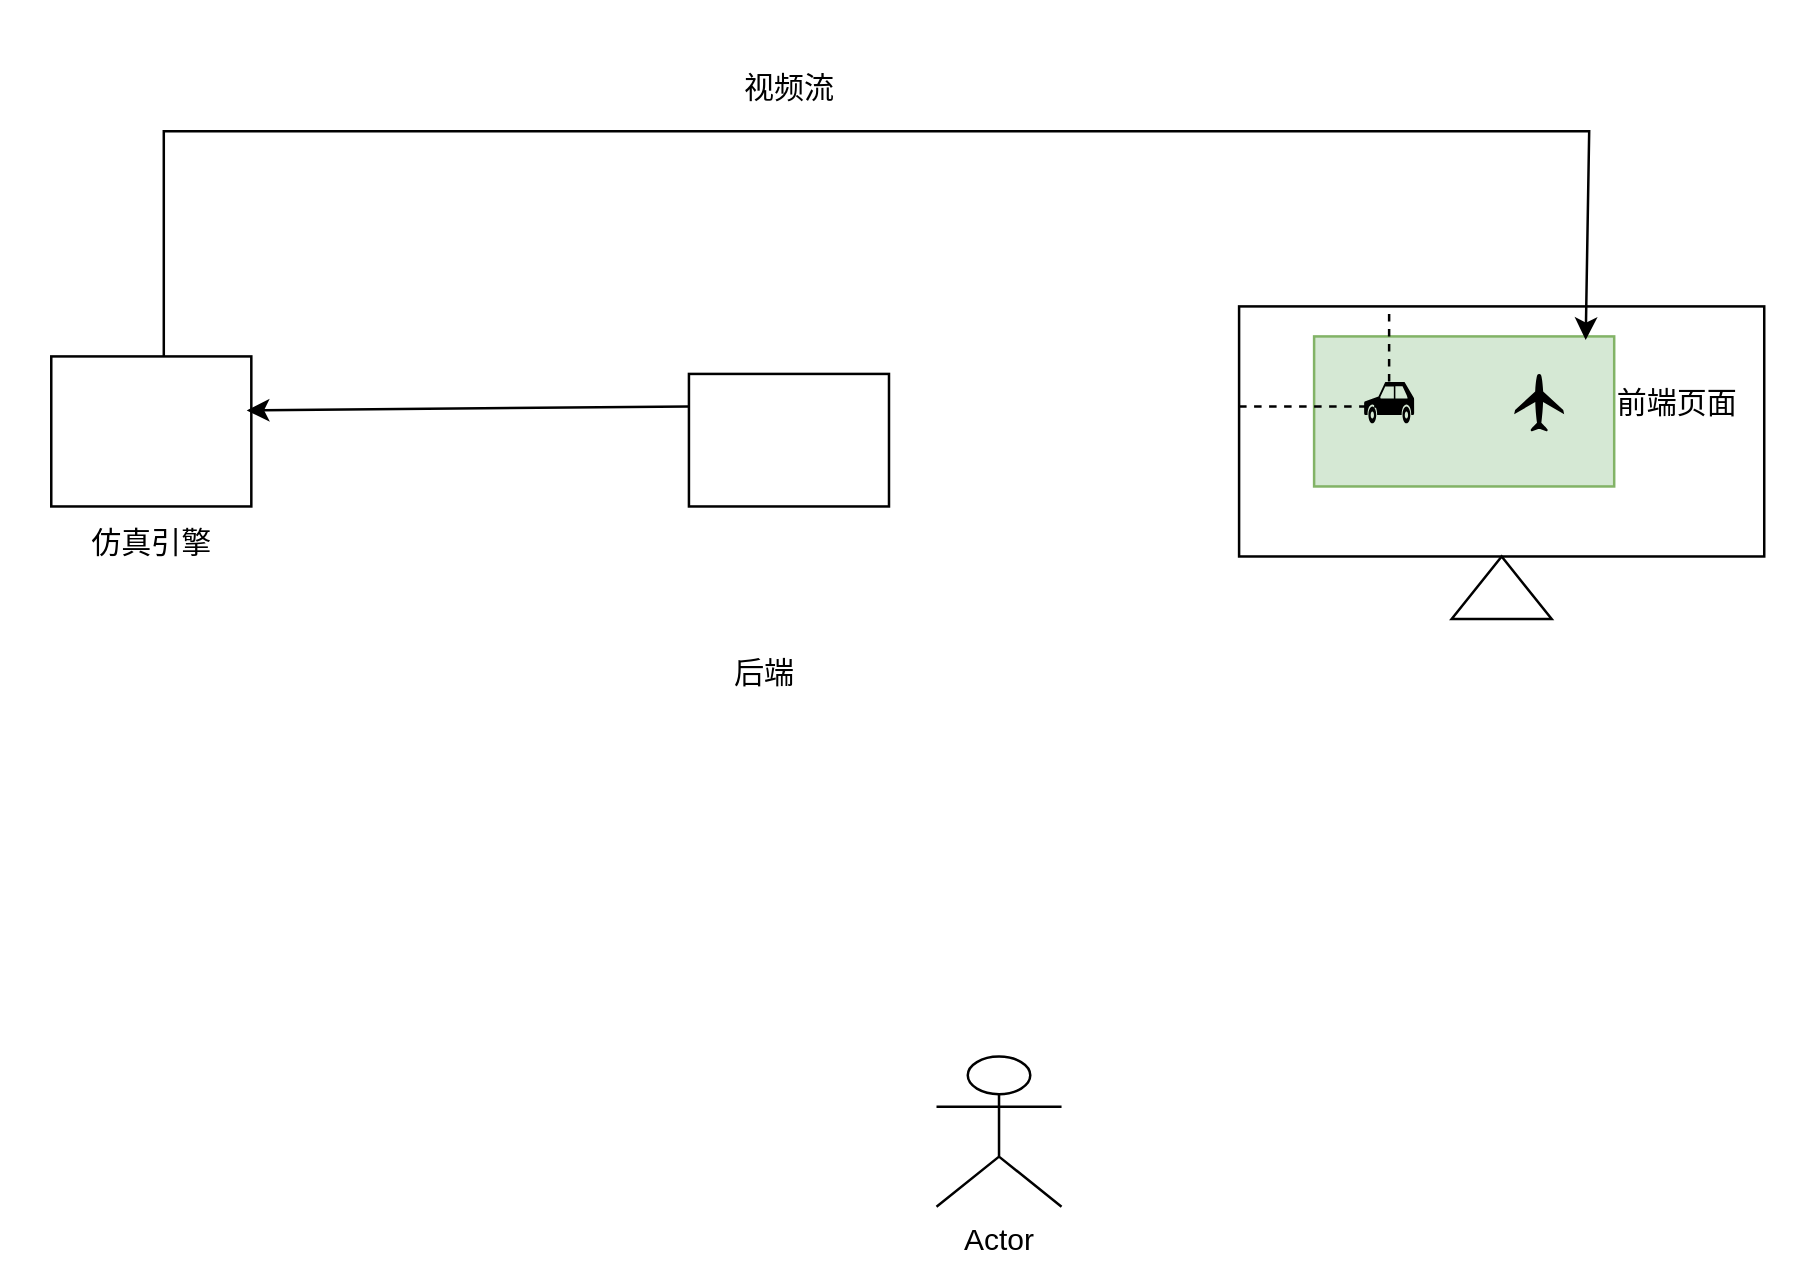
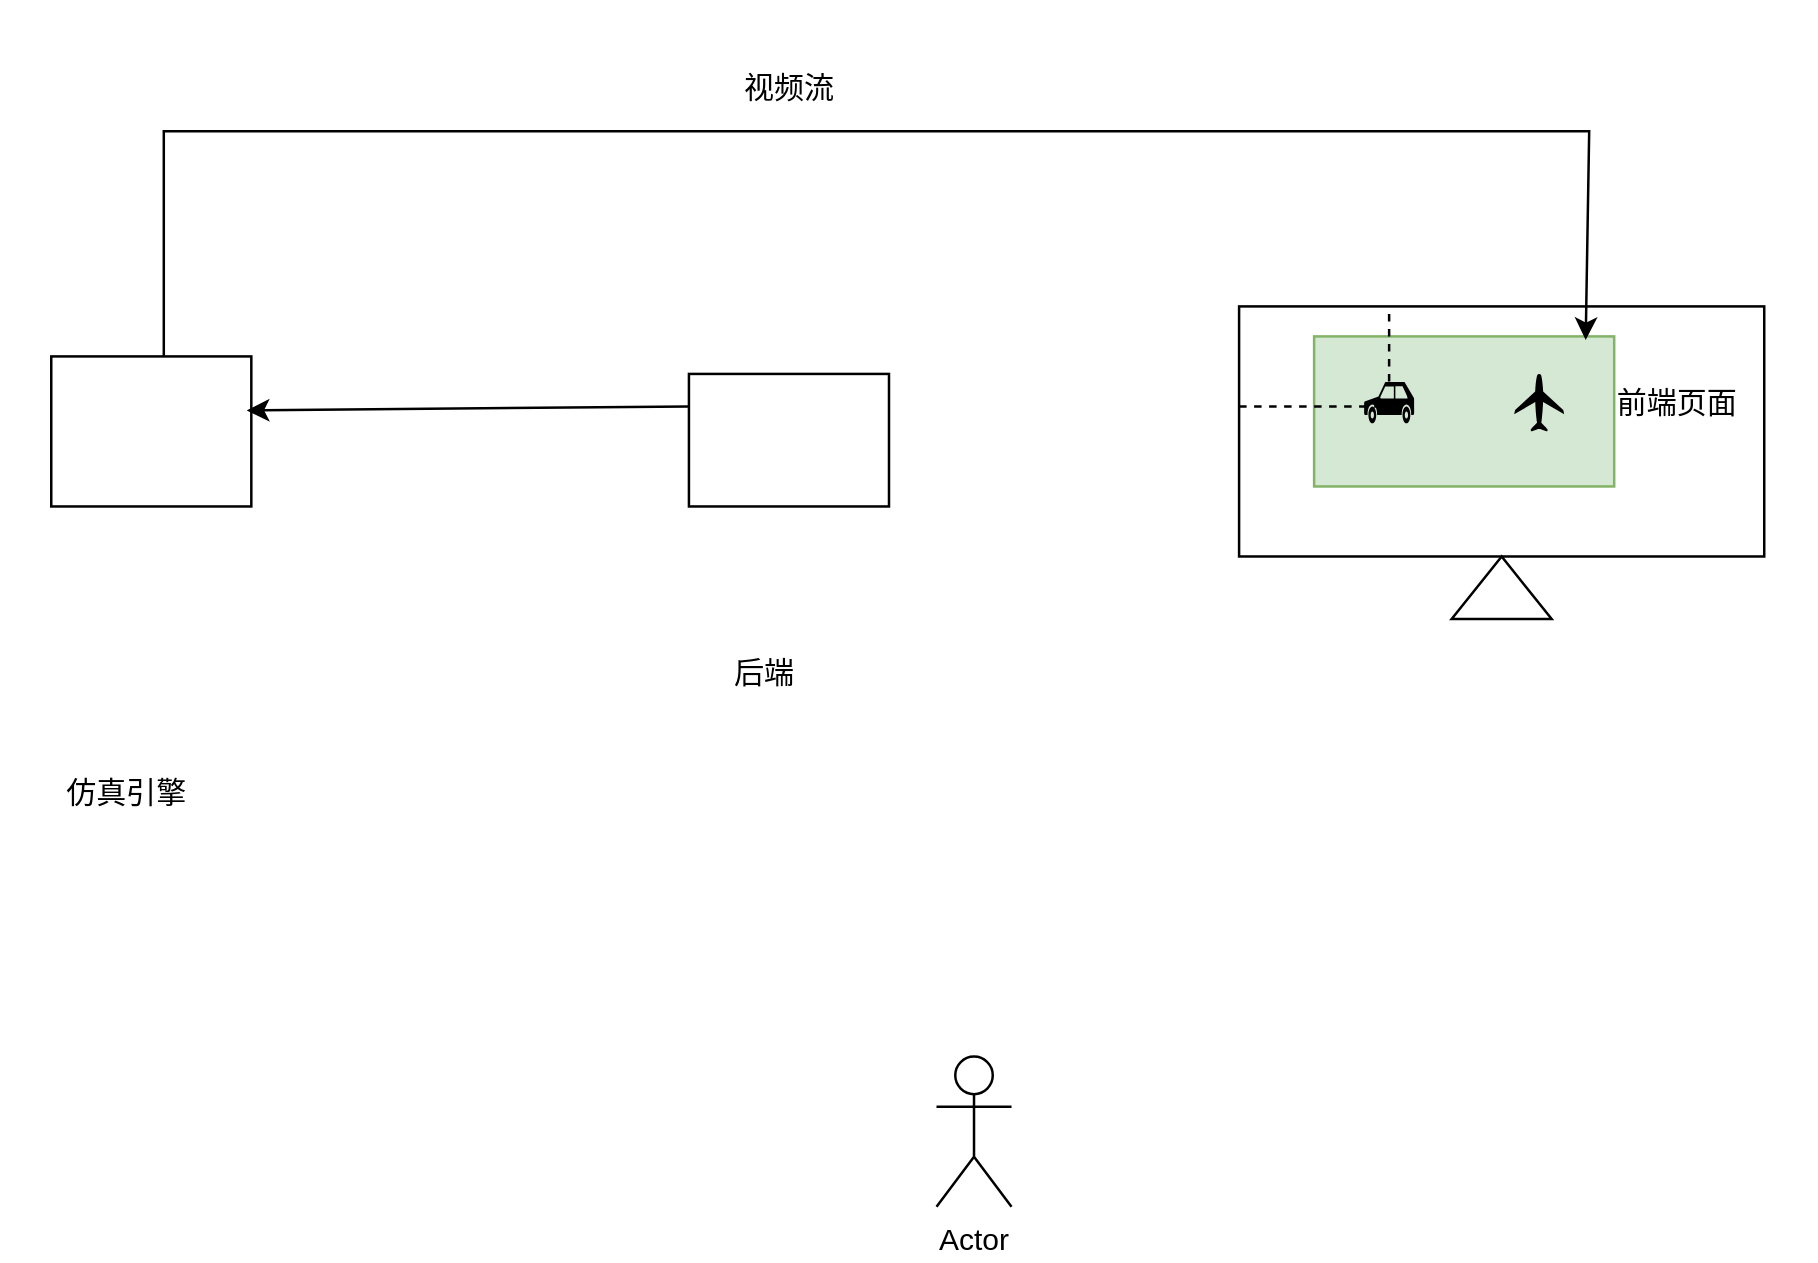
node "仿真引擎": moved (151, 544) -> (126, 794)
node "Actor": size 125x150 -> 75x150
